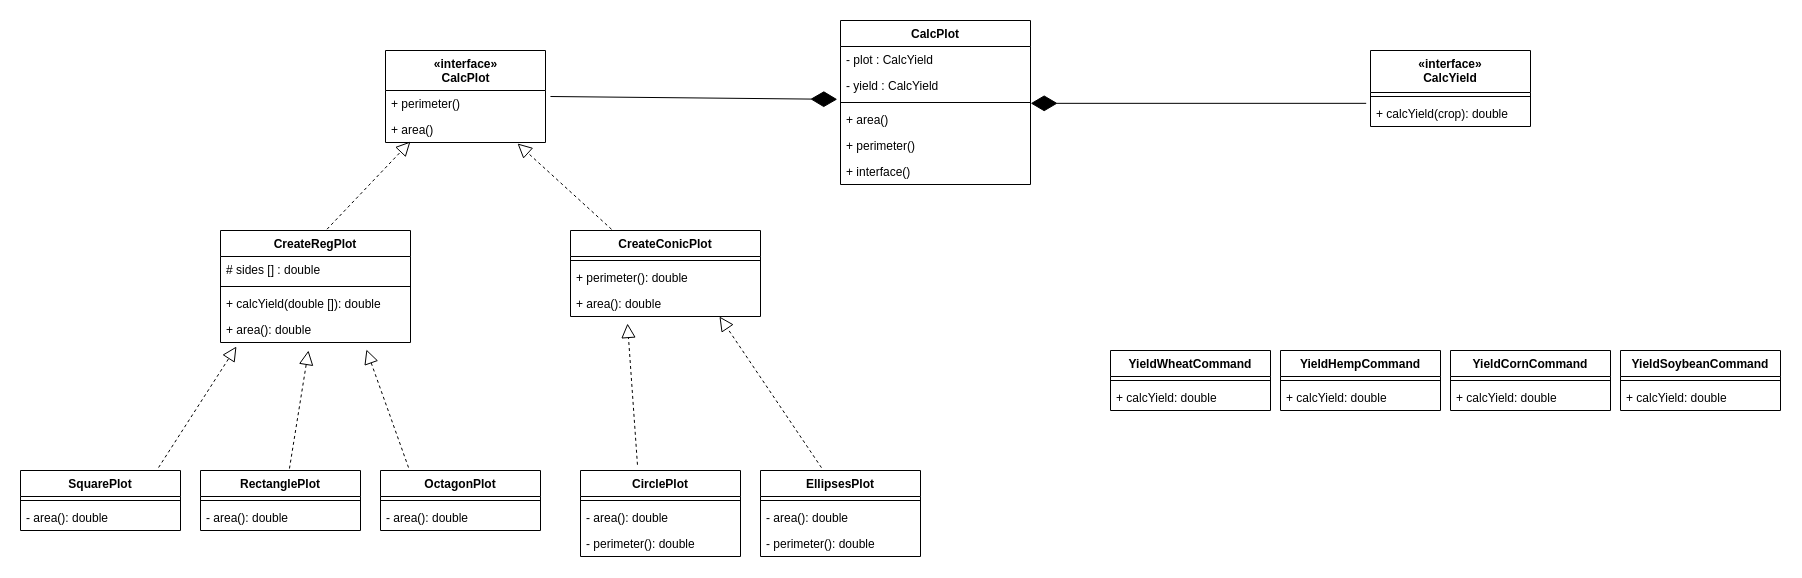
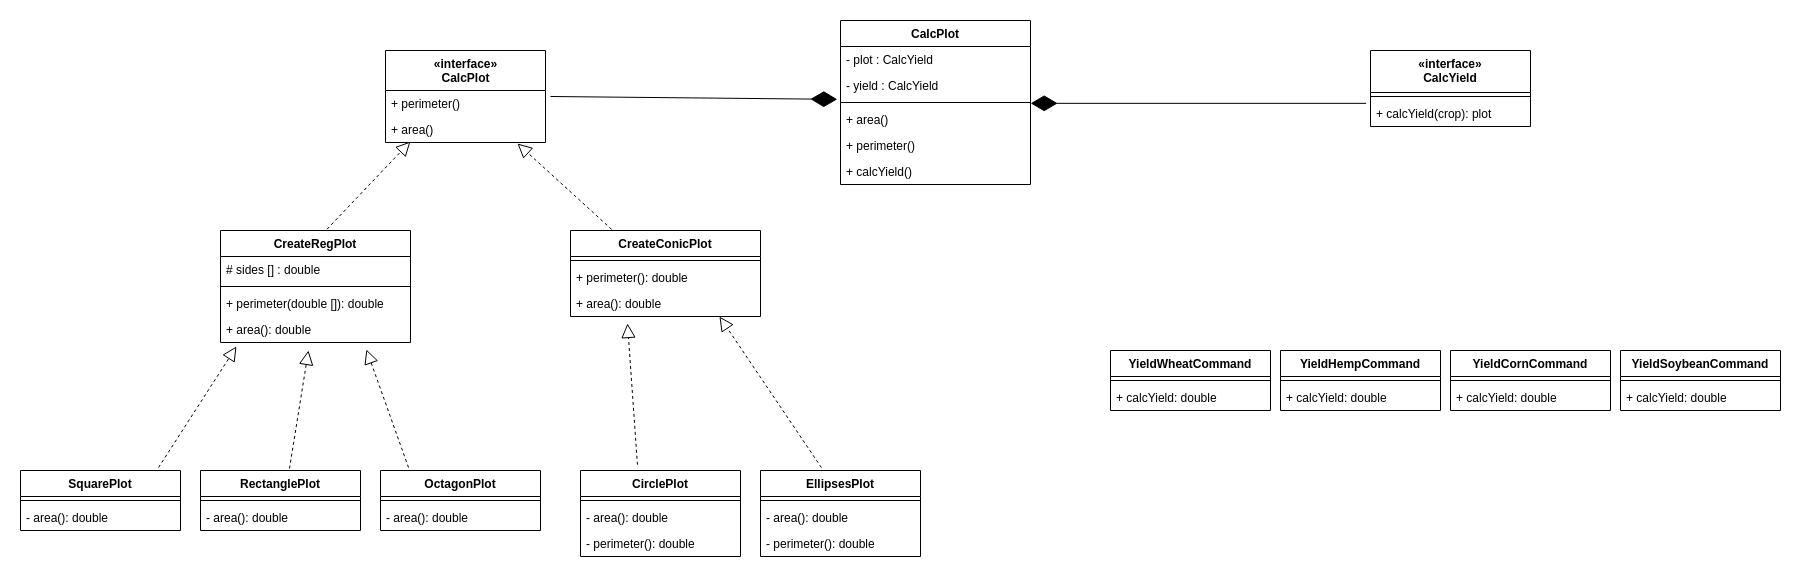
node "+ calcYield(crop): double": label "+ calcYield(crop): double" -> "+ calcYield(crop): plot"
node "+ interface()": label "+ interface()" -> "+ calcYield()"
node "+ calcYield(double []): double": label "+ calcYield(double []): double" -> "+ perimeter(double []): double"
